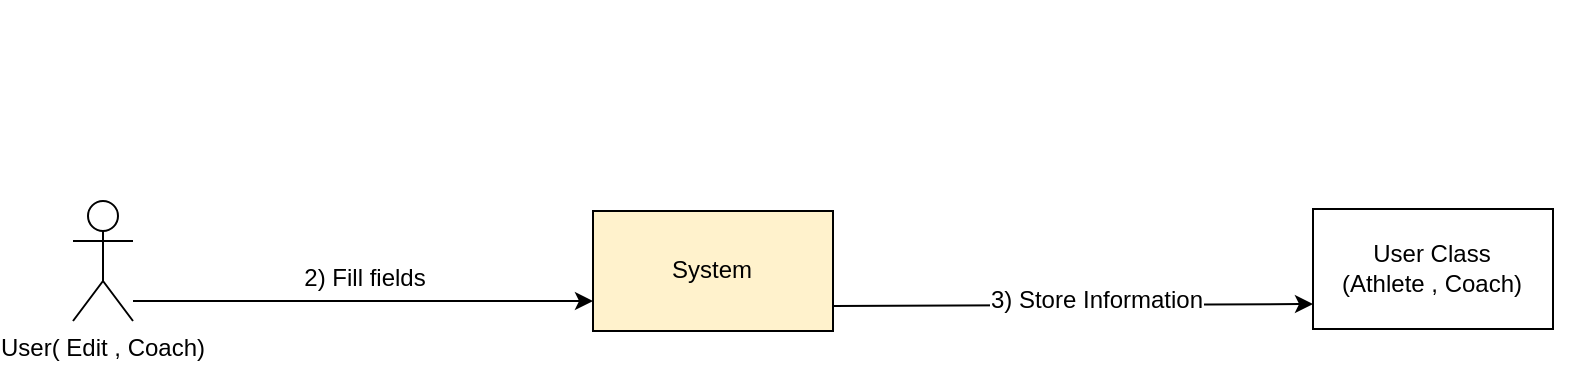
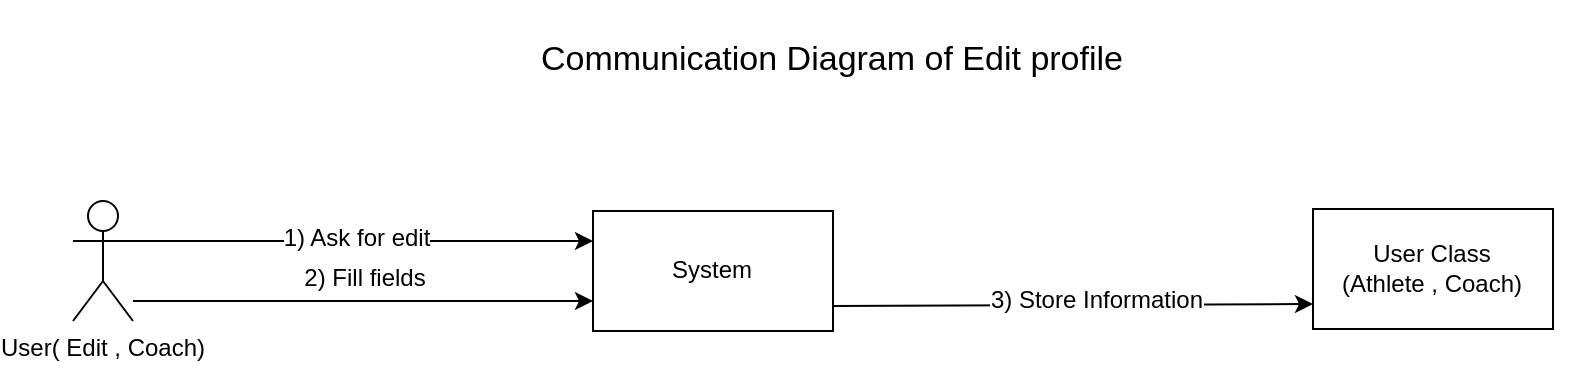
node "Communication Diagram of Edit profile": added
edge "User( Edit , Coach)" -> "System": added, label "1) Ask for edit"
node "System": fillcolor #fff2cc -> #ffffff
